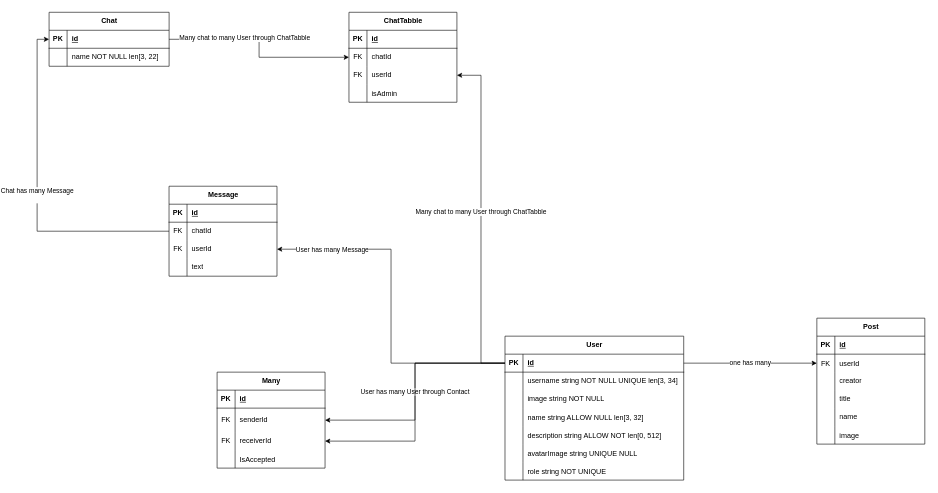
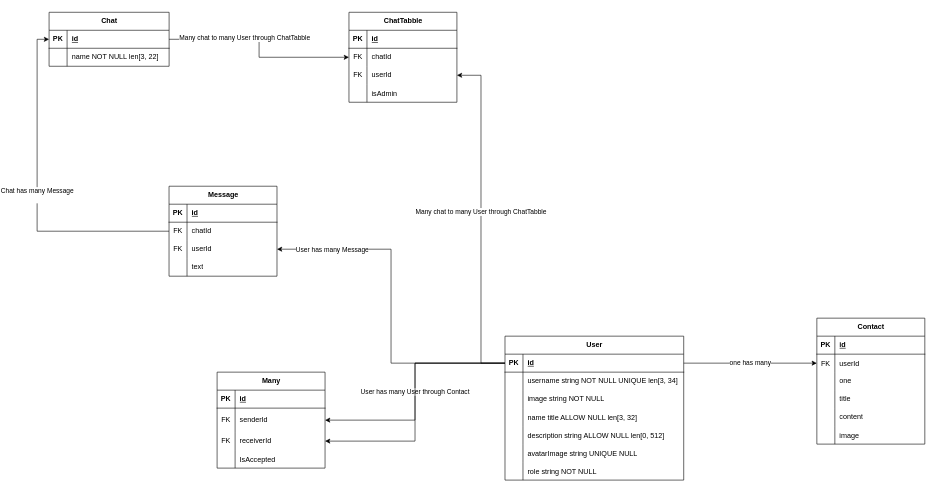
node "Post": label "Post" -> "Contact"
node "creator": label "creator" -> "one"
node "name": label "name" -> "content"
node "name string ALLOW NULL len[3, 32]": label "name string ALLOW NULL len[3, 32]" -> "name title ALLOW NULL len[3, 32]"
node "description string ALLOW NOT len[0, 512]": label "description string ALLOW NOT len[0, 512]" -> "description string ALLOW NULL len[0, 512]"
node "role string NOT UNIQUE": label "role string NOT UNIQUE" -> "role string NOT NULL"
